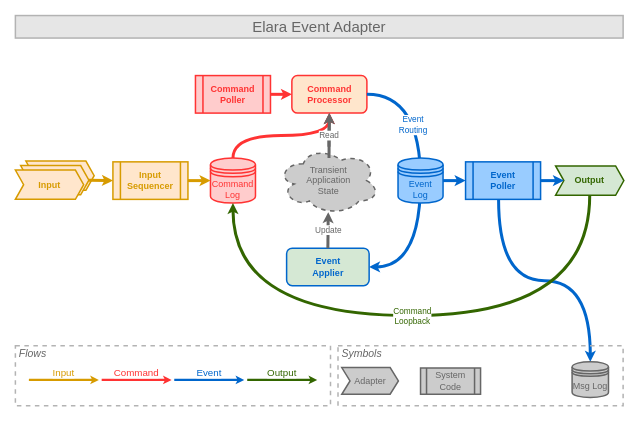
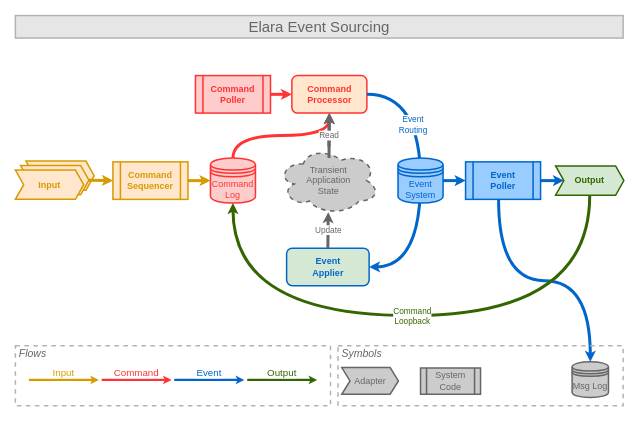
node "Elara Event Adapter": label "Elara Event Adapter" -> "Elara Event Sourcing"
node "Input Sequencer": label "Input Sequencer" -> "Command Sequencer"
node "Event Log": label "Event Log" -> "Event System"
